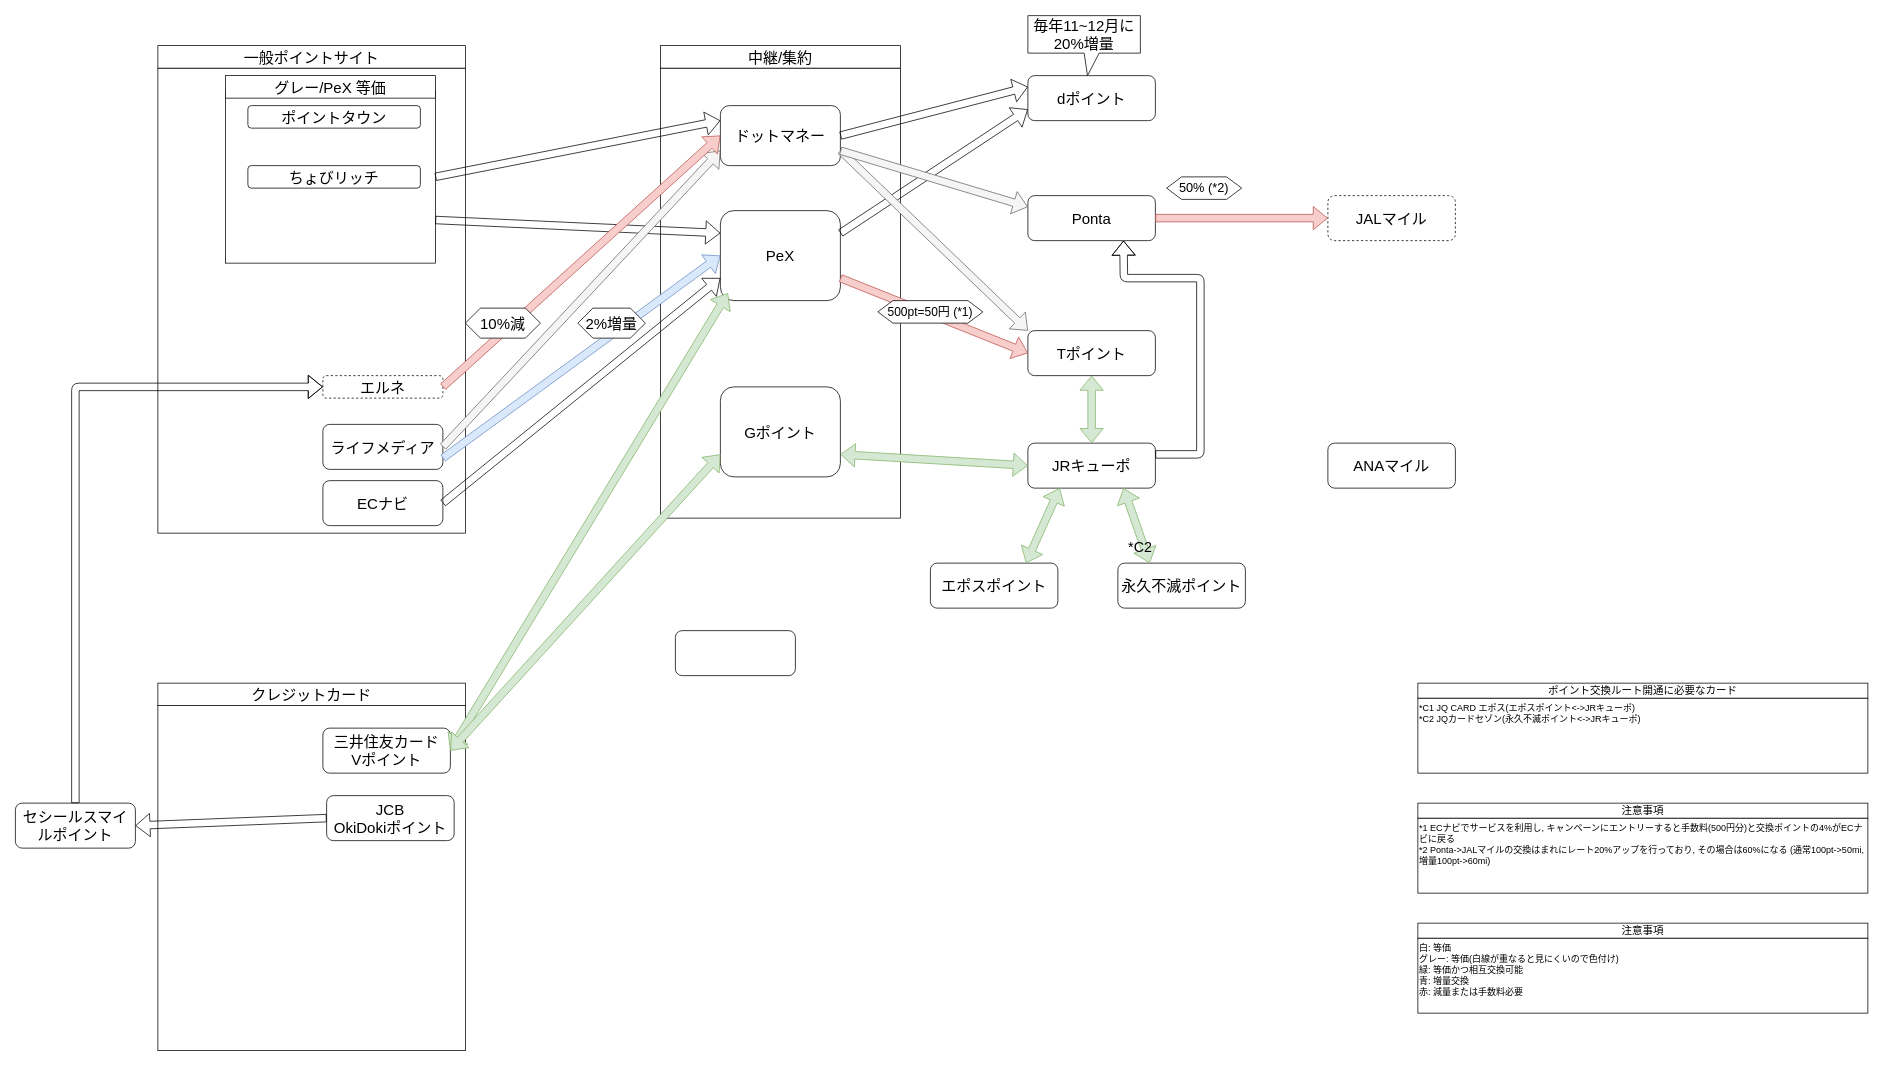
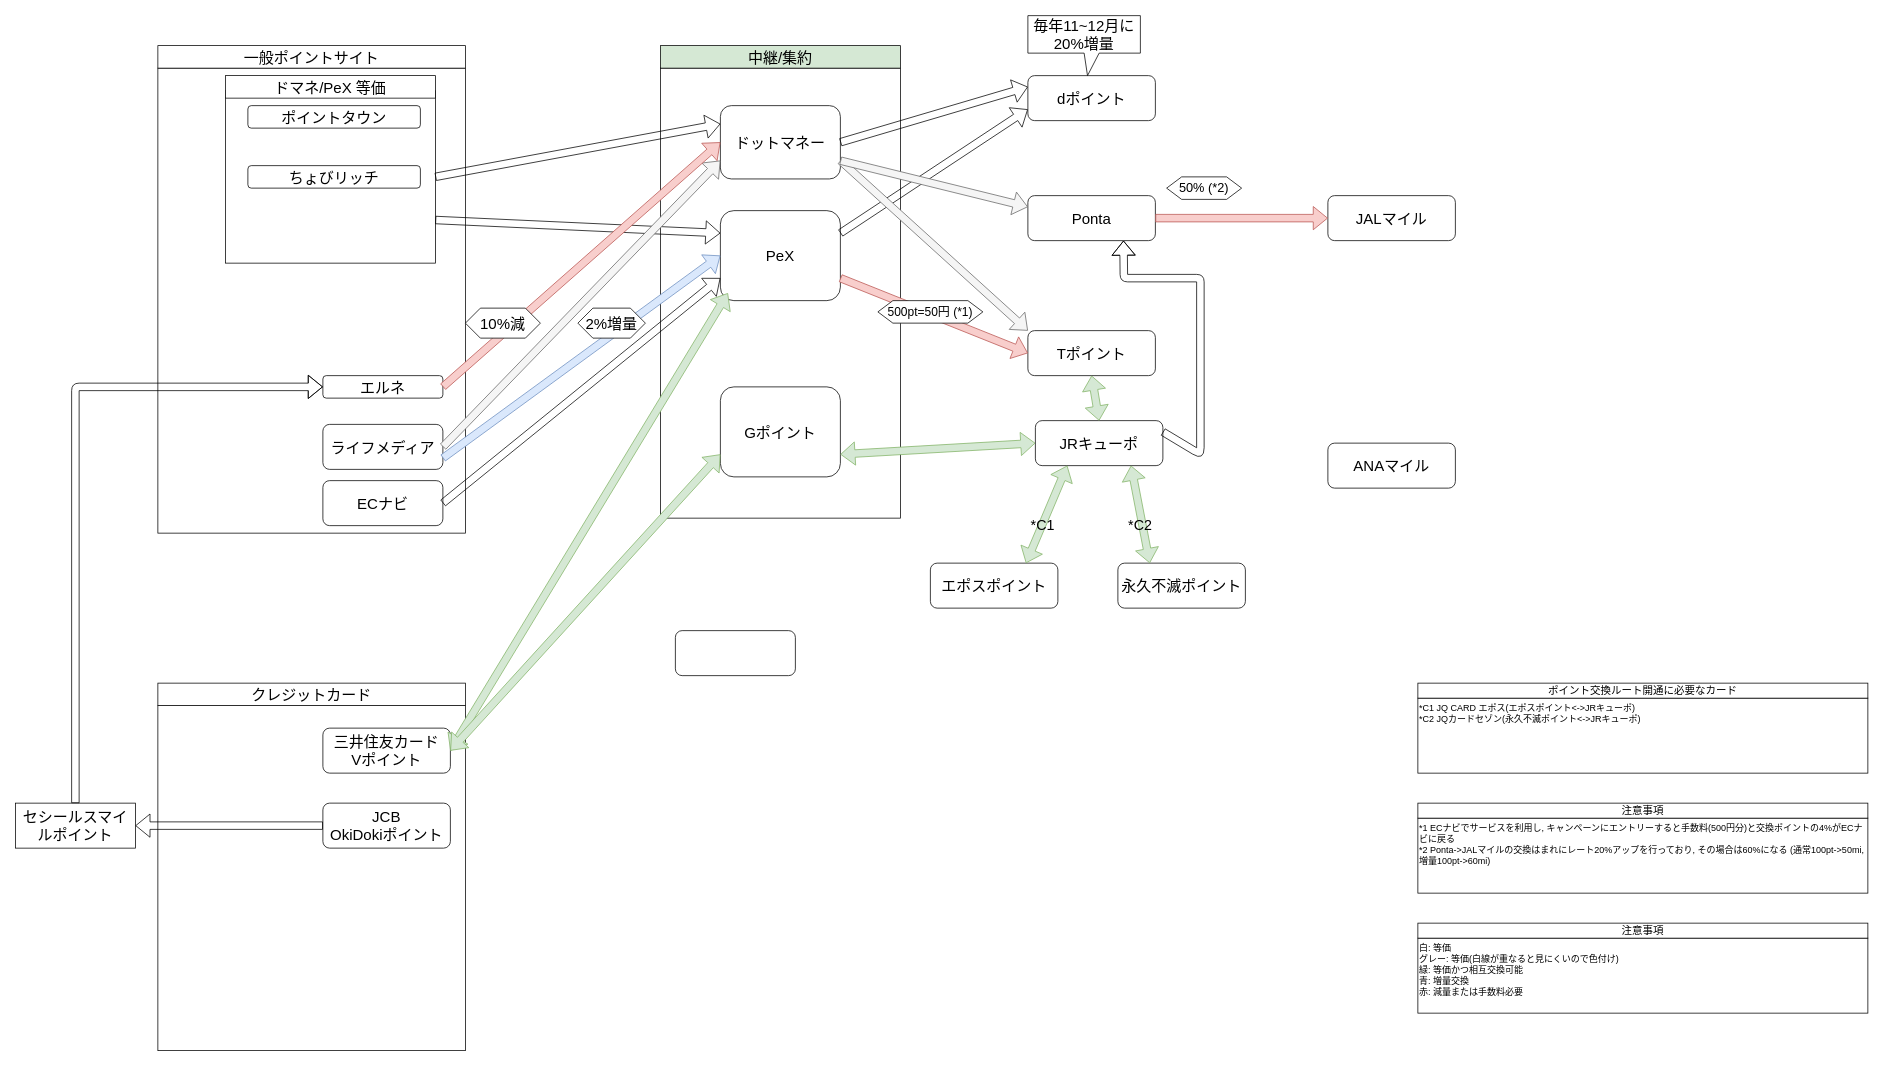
node "中継/集約": fillcolor #ffffff -> #d5e8d4
node "グレー/PeX 等価": label "グレー/PeX 等価" -> "ドマネ/PeX 等価"
node "ドットマネー": size 120x60 -> 120x73
node "JALマイル": style dashed -> solid
node "エルネ": style dashed -> solid
node "JRキューポ": moved (1092, 465) -> (1099, 443)
node "*C1": added
node "*C2": moved (1140, 548) -> (1140, 525)
node "JCB OkiDokiポイント": moved (390, 818) -> (387, 825)
node "セシールスマイルポイント": shape rounded rectangle -> rectangle
